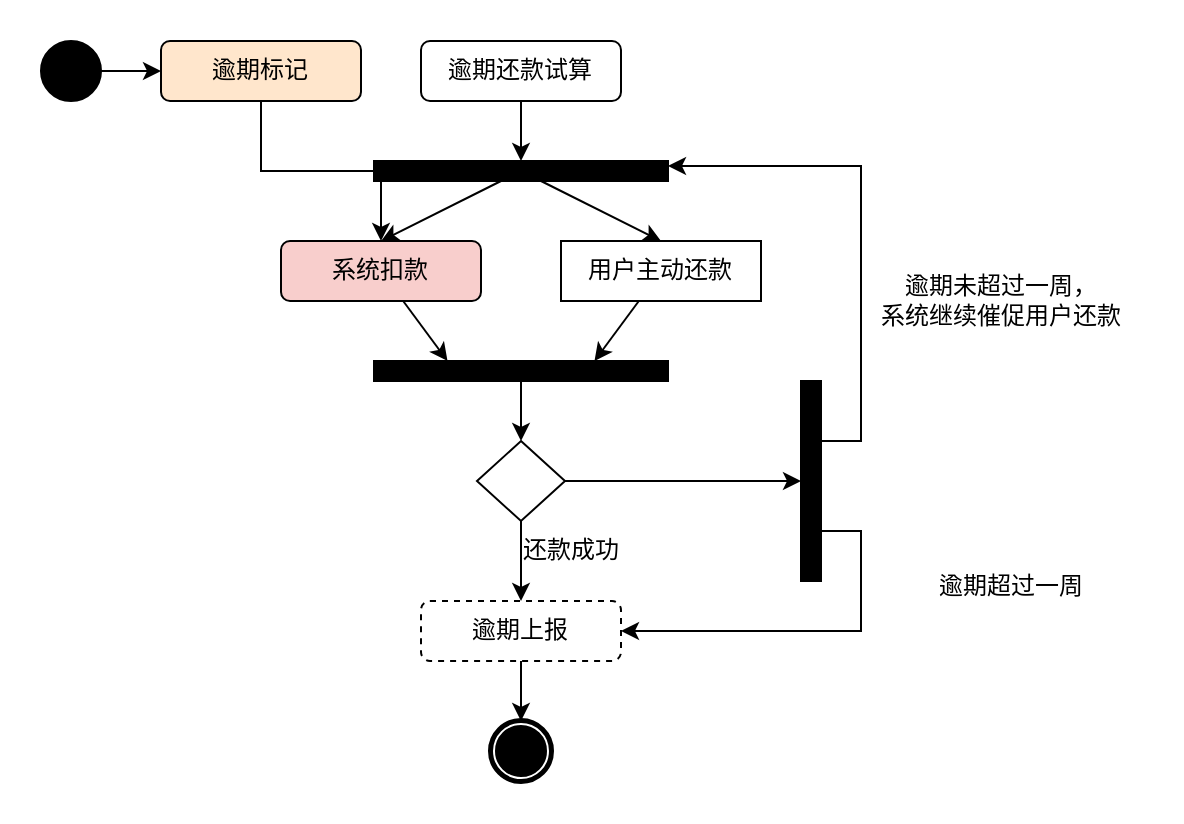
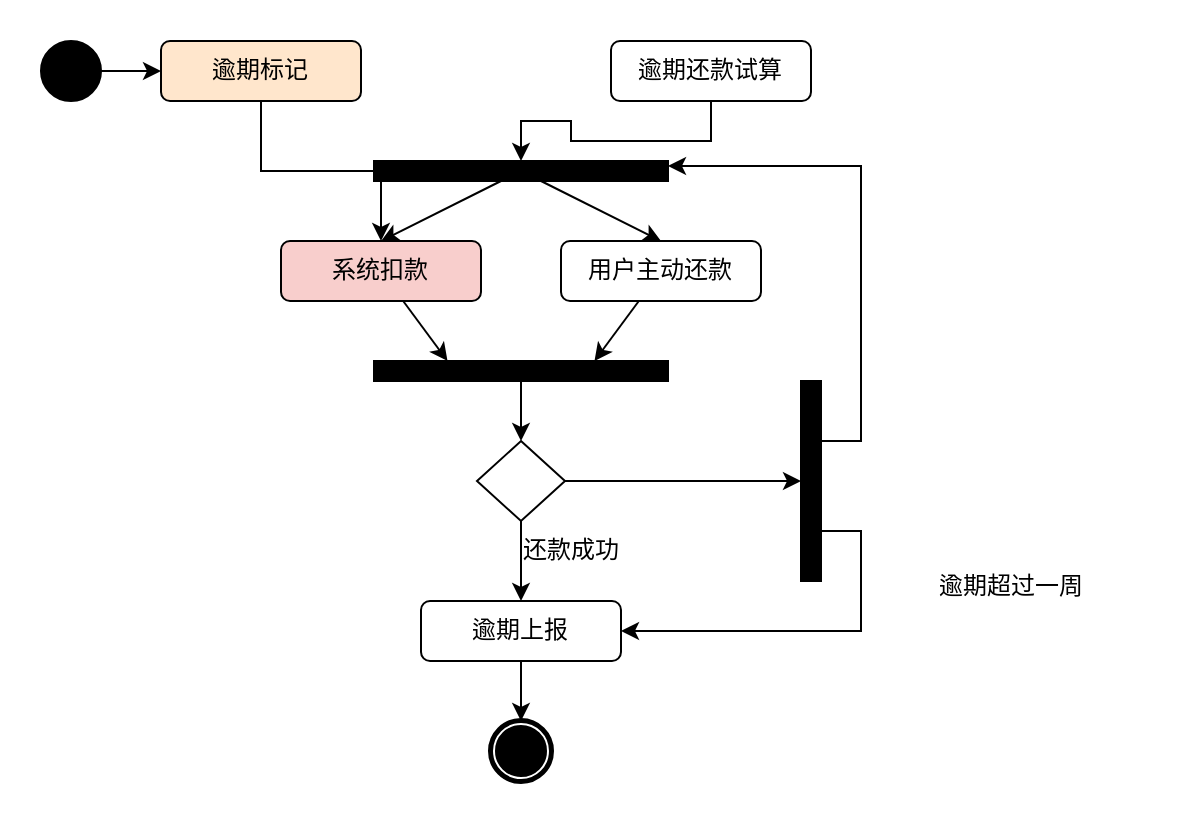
node "逾期还款试算": moved (521, 71) -> (711, 71)
node "用户主动还款": shape rectangle -> rounded rectangle
node "逾期未超过一周， 系统继续催促用户还款": removed
node "逾期上报": style dashed -> solid
